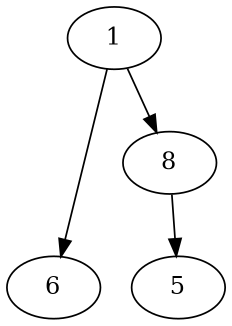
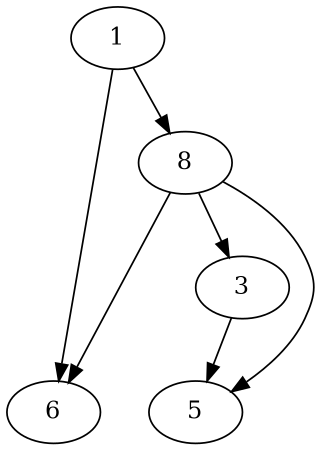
edge "8" -> "6": added
node "3": added
